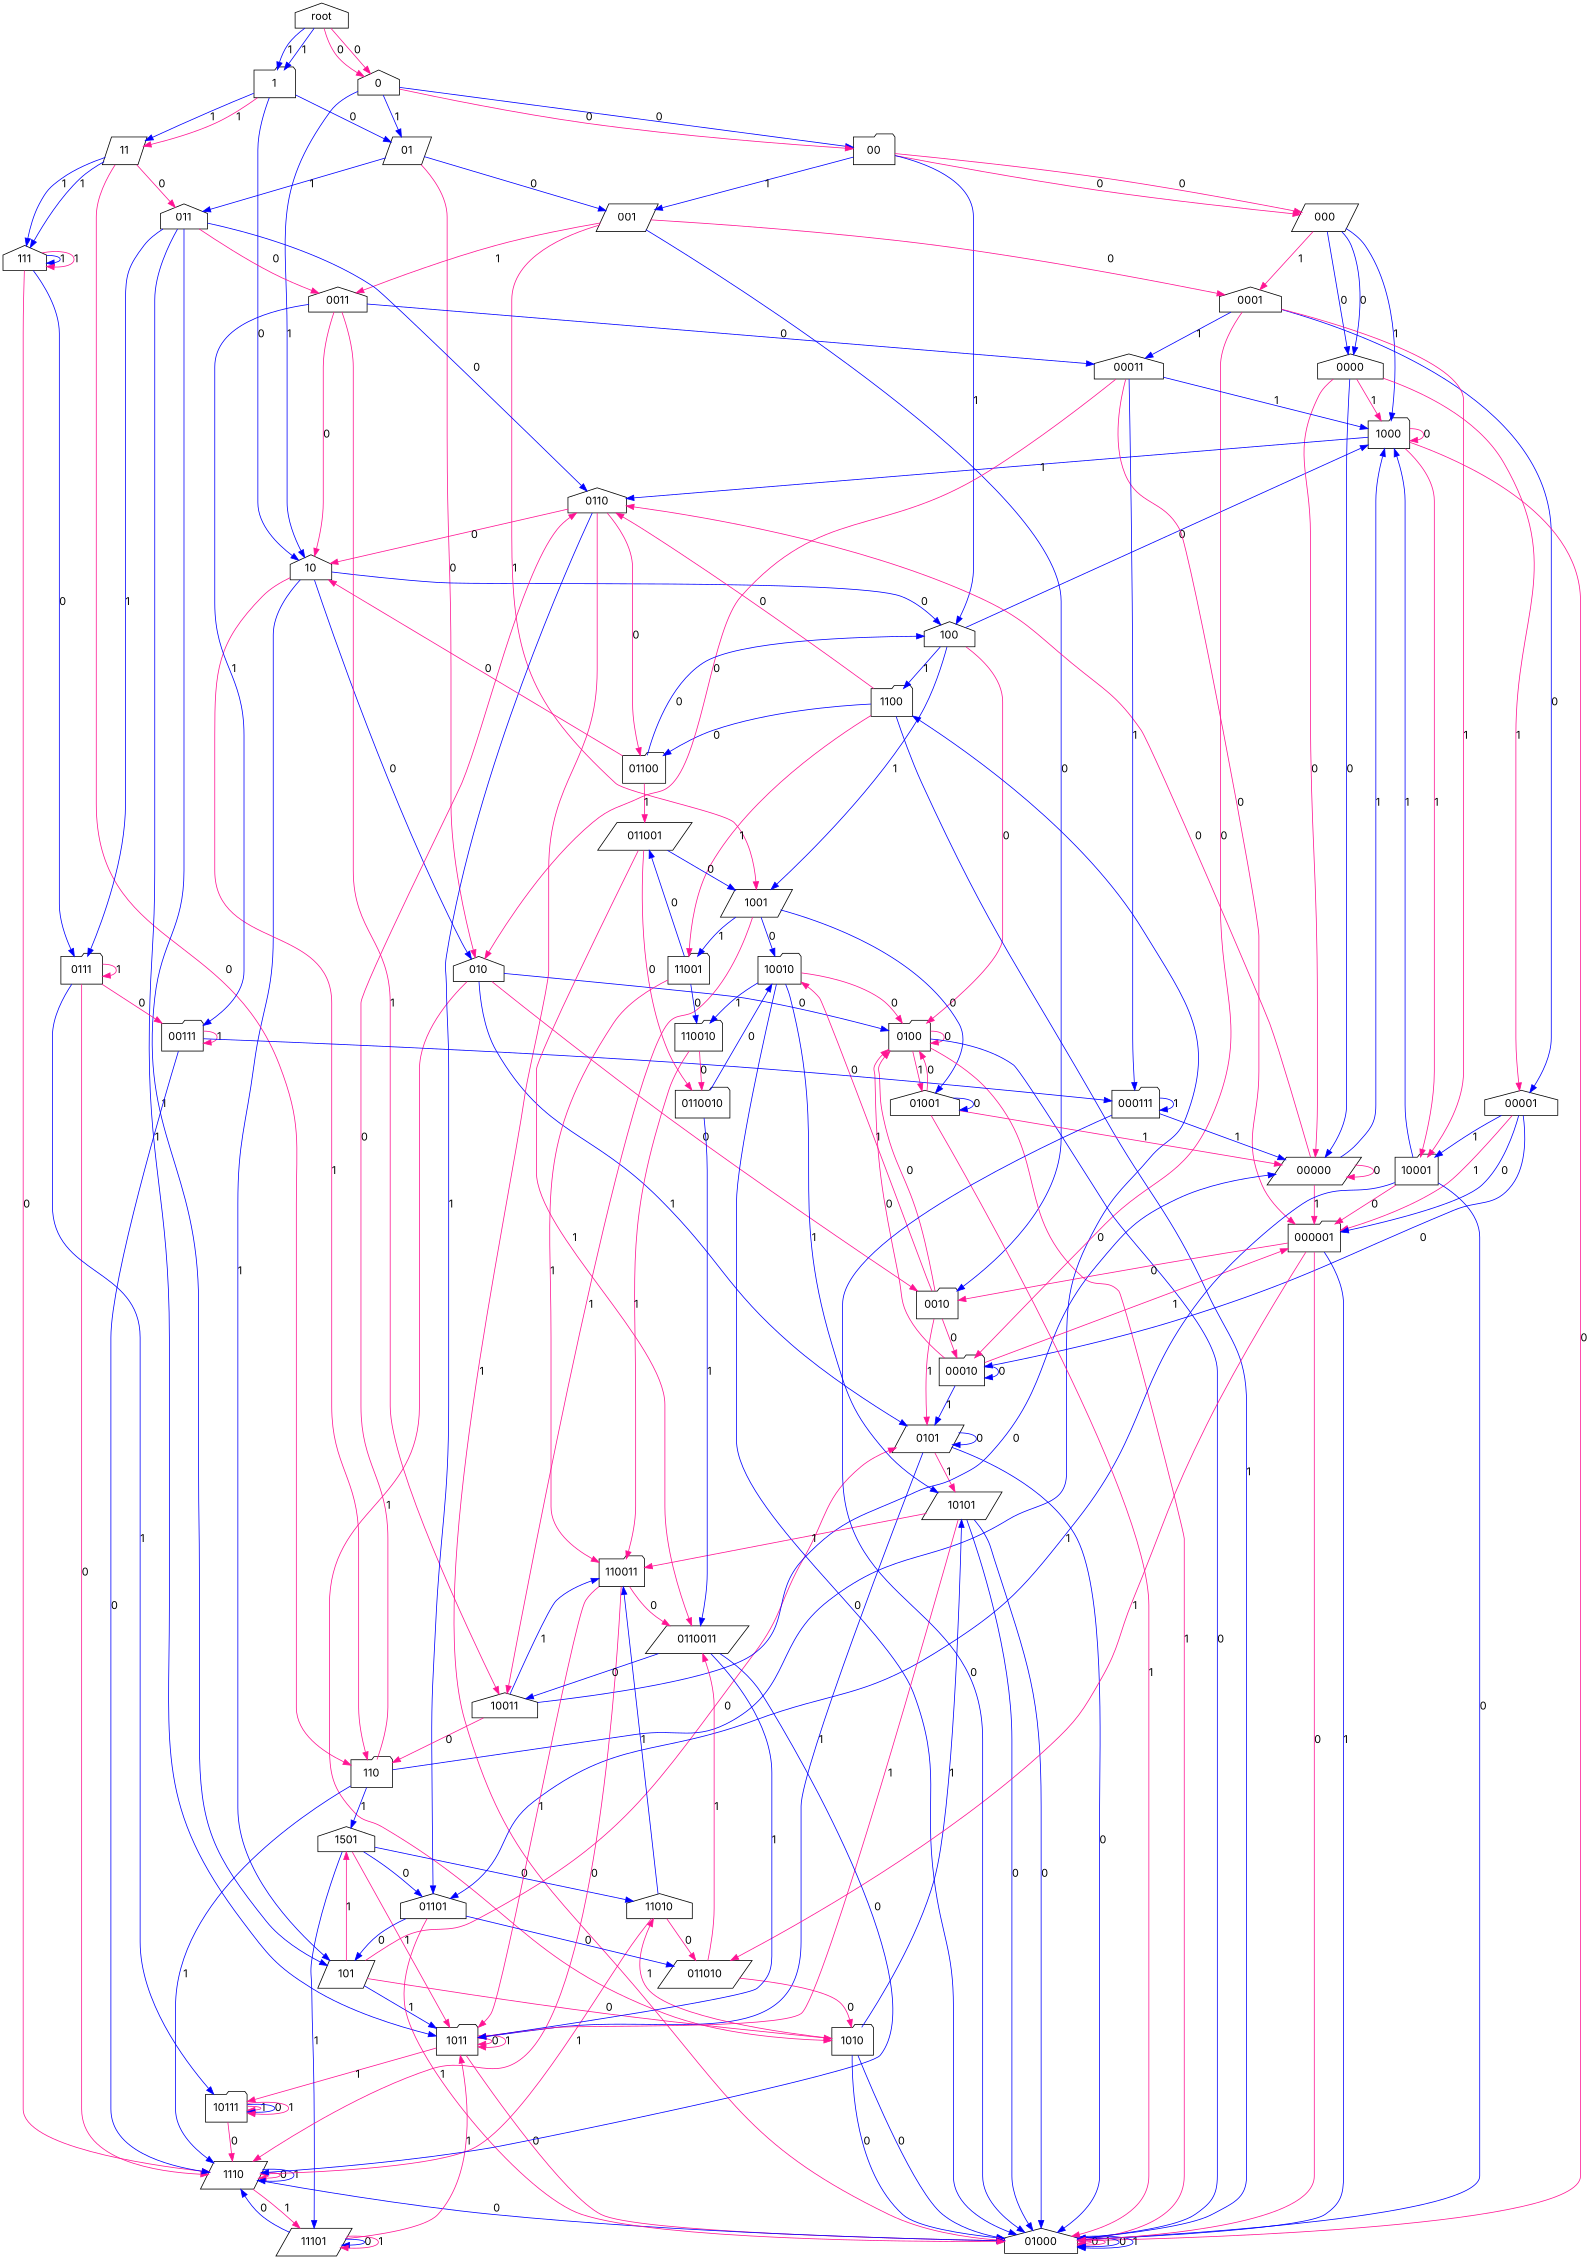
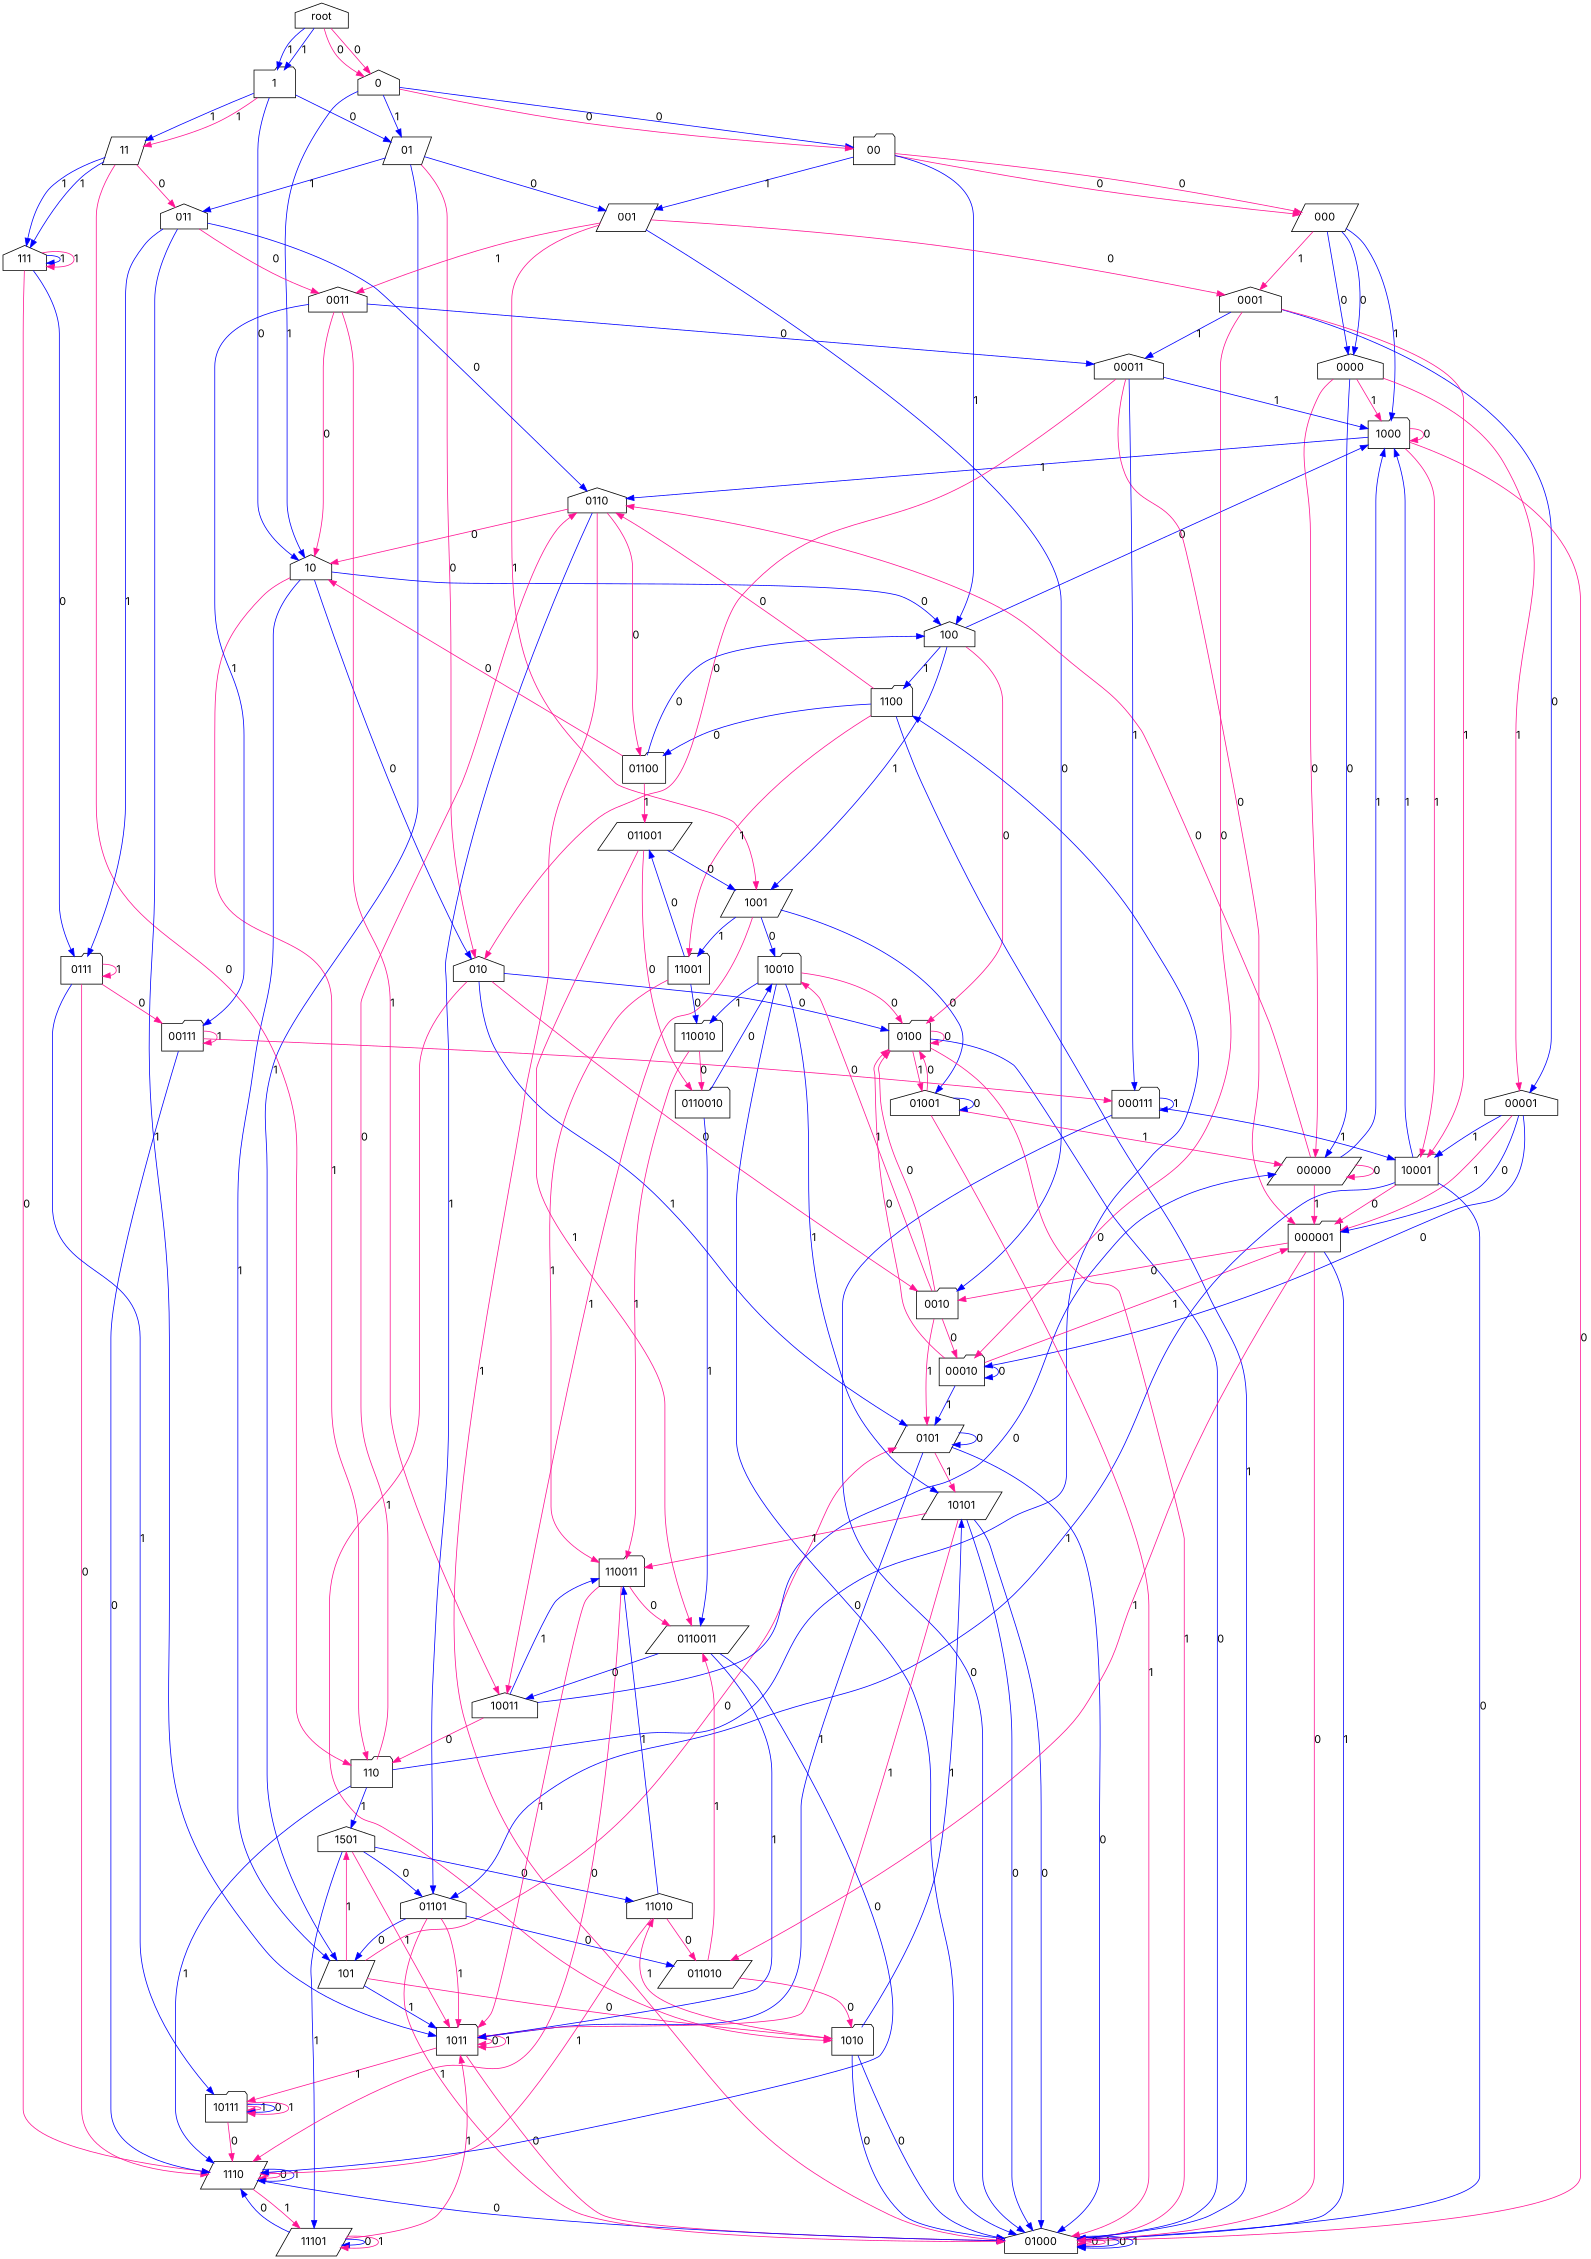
edge "00111" -> "000111": color blue -> deeppink
edge "011" -> "101": now "01" -> "101"
edge "000111" -> "00000": now "000111" -> "10001"
edge "01101" -> "1011": added, label "1"
